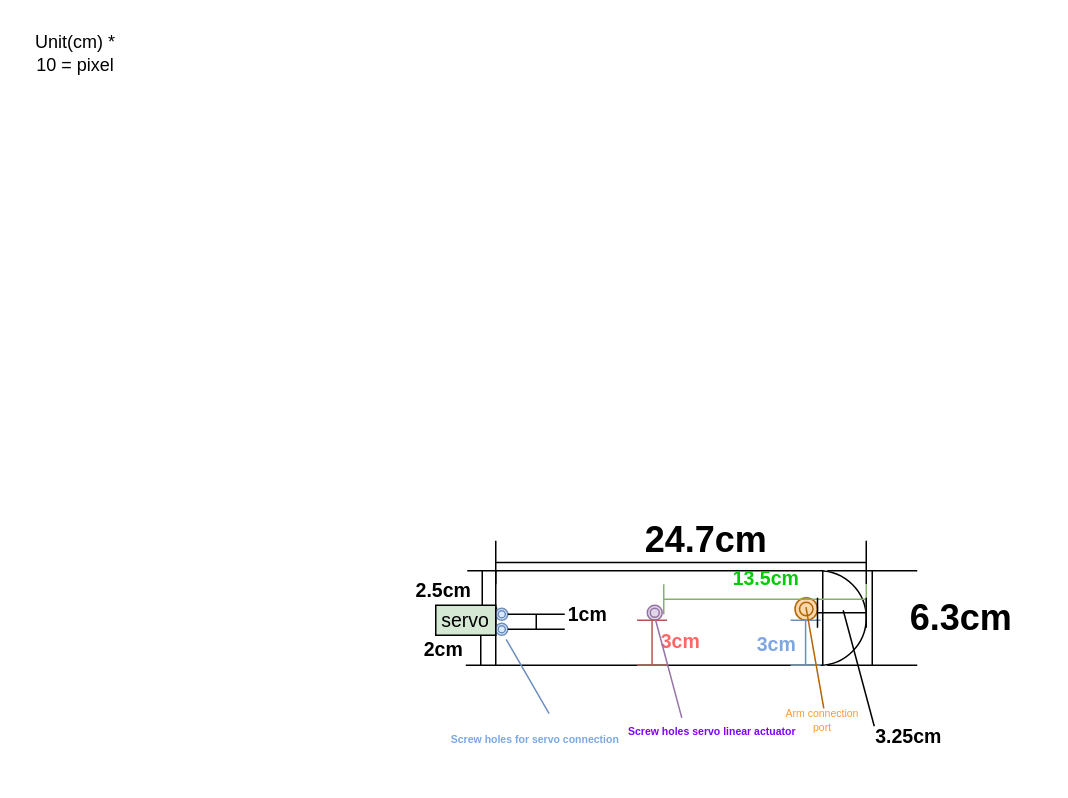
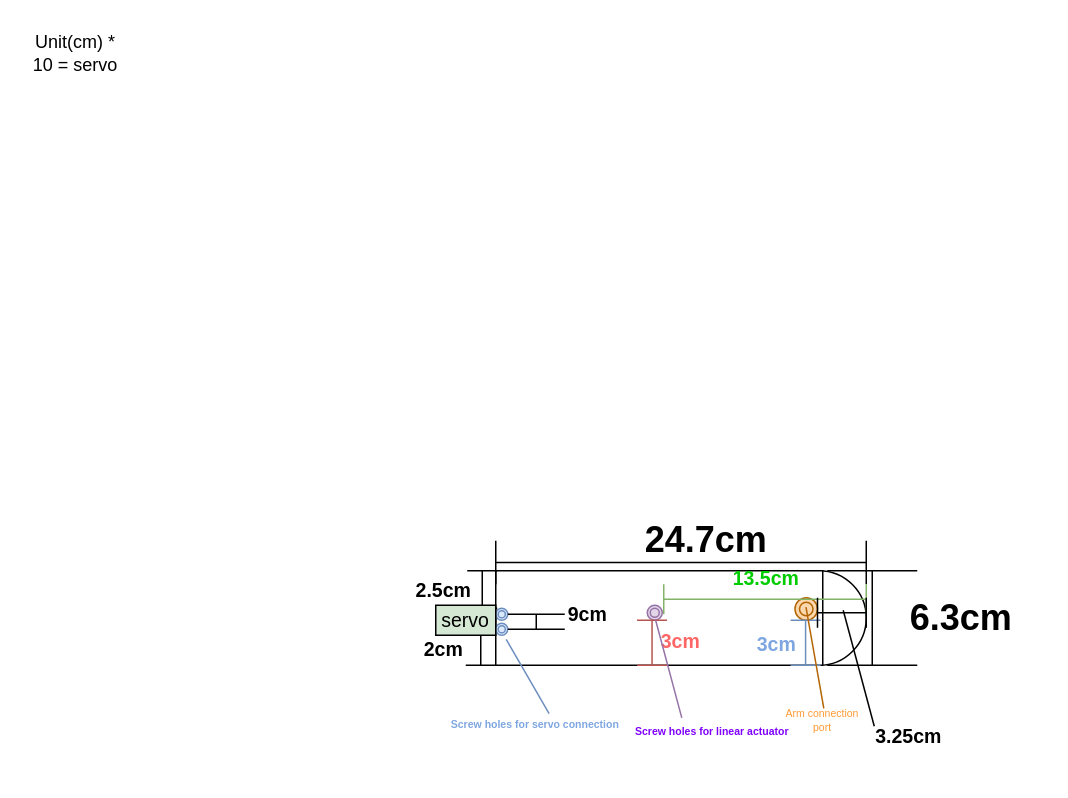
node "Unit(cm) * 10 = pixel": label "Unit(cm) * 10 = pixel" -> "Unit(cm) * 10 = servo"
node "1cm": label "1cm" -> "9cm"
node "Screw holes servo linear actuator": label "Screw holes servo linear actuator" -> "Screw holes for linear actuator"
node "Screw holes for servo connection": moved (536, 736) -> (536, 721)
